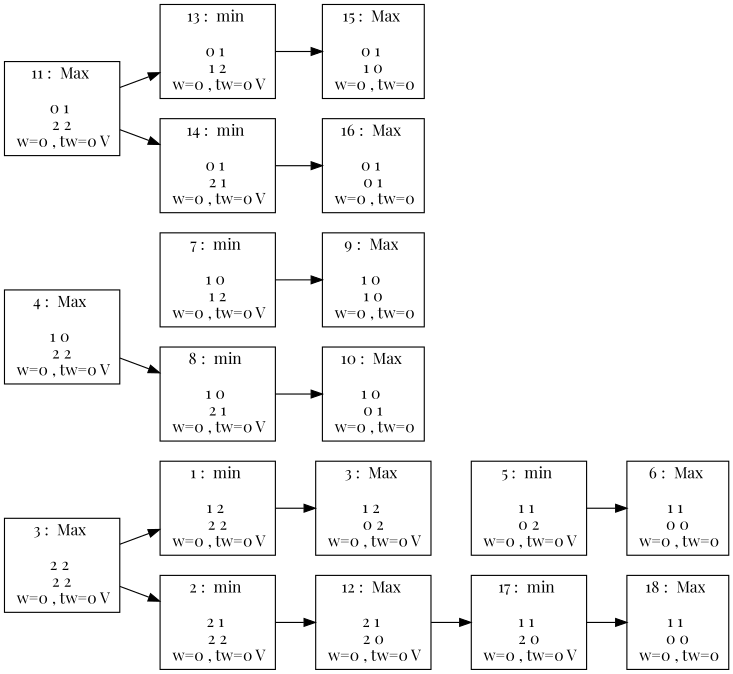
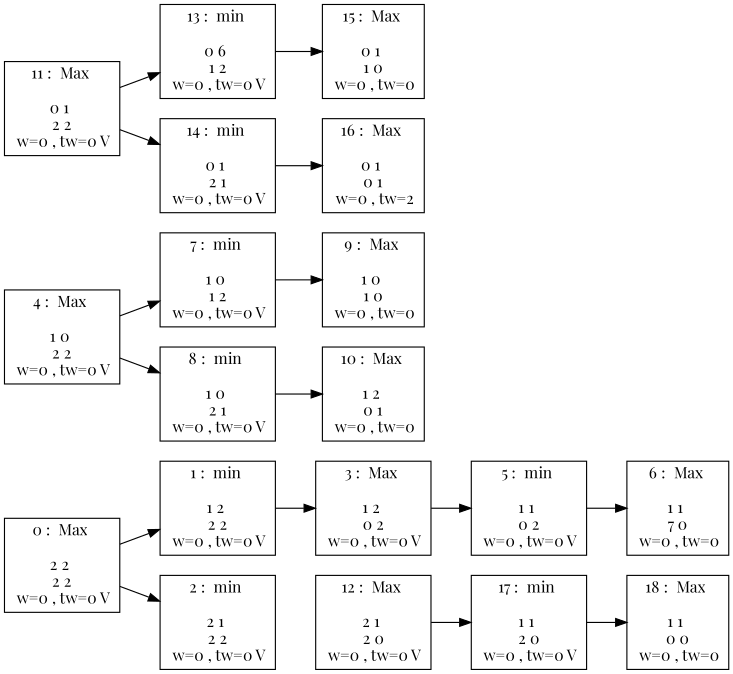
node "13 :  min 0 1 1 2 w=0 , tw=0 V": label "13 :  min 0 1 1 2 w=0 , tw=0 V" -> "13 :  min 0 6 1 2 w=0 , tw=0 V"
node "16 :  Max 0 1 0 1 w=0 , tw=0": label "16 :  Max 0 1 0 1 w=0 , tw=0" -> "16 :  Max 0 1 0 1 w=0 , tw=2"
edge "4 :  Max 1 0 2 2 w=0 , tw=0 V" -> "7 :  min 1 0 1 2 w=0 , tw=0 V": added
node "10 :  Max 1 0 0 1 w=0 , tw=0": label "10 :  Max 1 0 0 1 w=0 , tw=0" -> "10 :  Max 1 2 0 1 w=0 , tw=0"
edge "3 :  Max 1 2 0 2 w=0 , tw=0 V" -> "5 :  min 1 1 0 2 w=0 , tw=0 V": added
node "6 :  Max 1 1 0 0 w=0 , tw=0": label "6 :  Max 1 1 0 0 w=0 , tw=0" -> "6 :  Max 1 1 7 0 w=0 , tw=0"
node "3 :  Max 2 2 2 2 w=0 , tw=0 V": label "3 :  Max 2 2 2 2 w=0 , tw=0 V" -> "0 :  Max 2 2 2 2 w=0 , tw=0 V"
edge "2 :  min 2 1 2 2 w=0 , tw=0 V" -> "12 :  Max 2 1 2 0 w=0 , tw=0 V": removed
